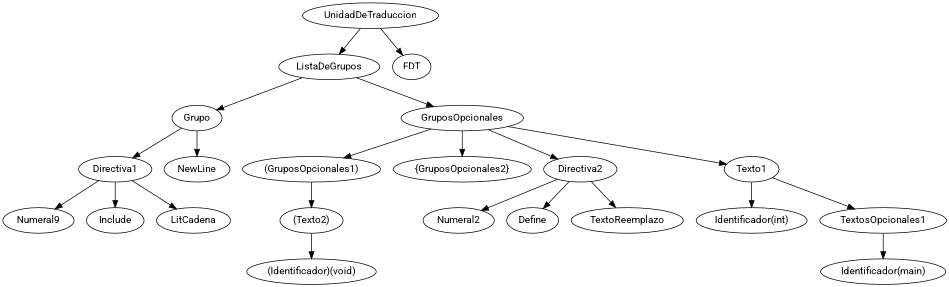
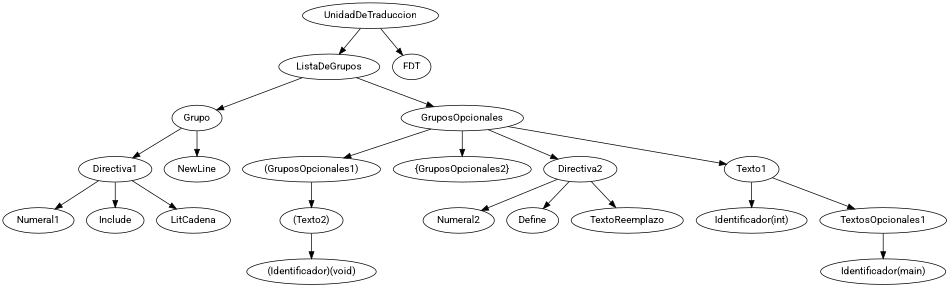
node "Numeral9": label "Numeral9" -> "Numeral1"
